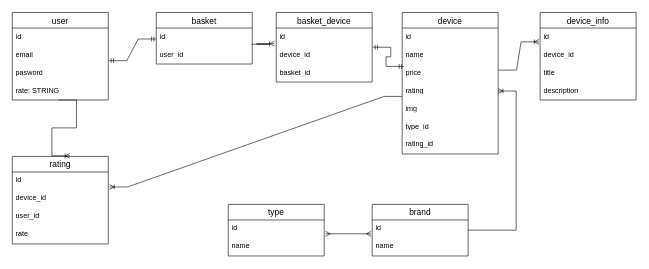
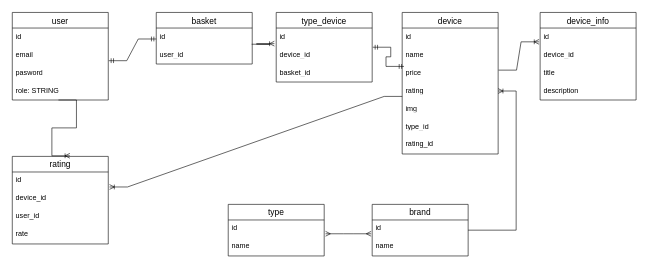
node "basket_device": label "basket_device" -> "type_device"
node "rate: STRING": label "rate: STRING" -> "role: STRING"
